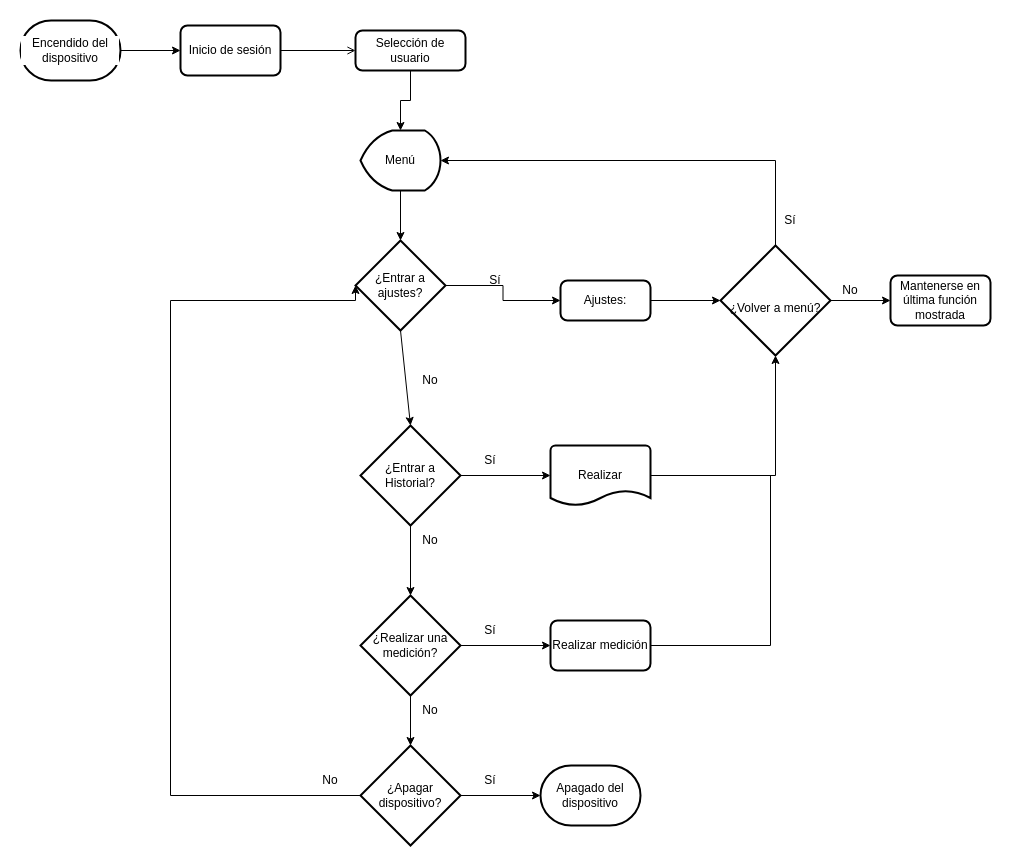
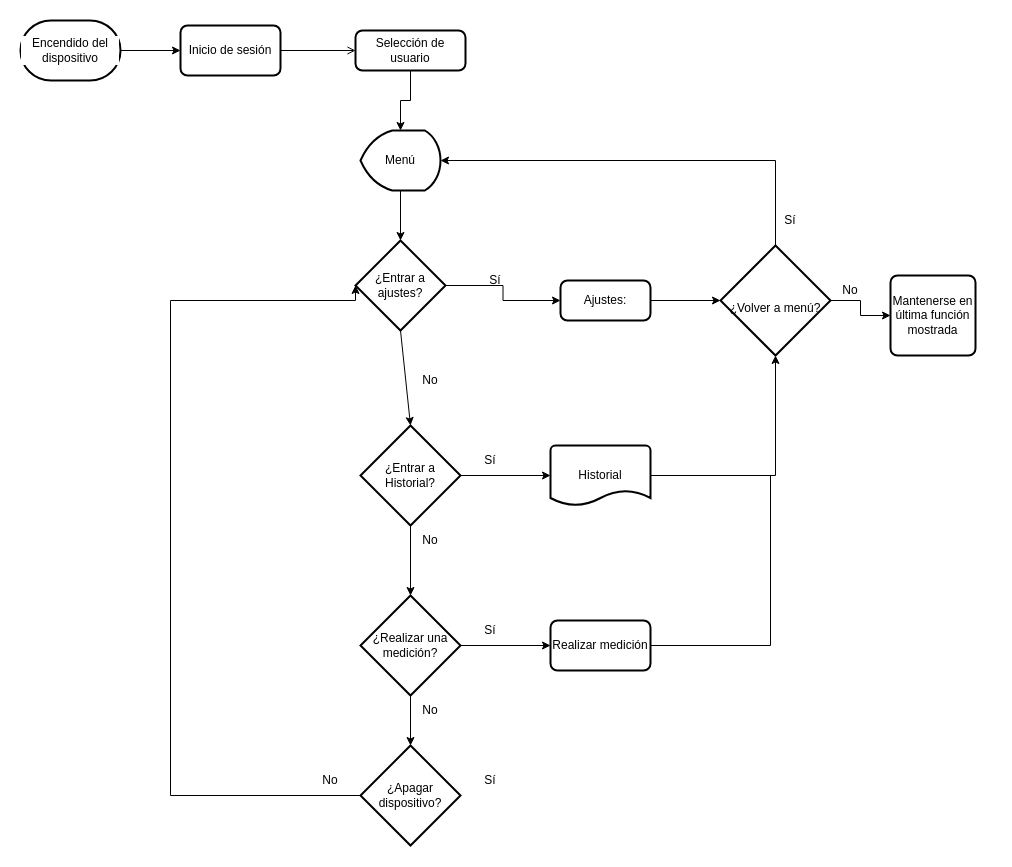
node "Mantenerse en última función mostrada": size 100x50 -> 85x80
node "Realizar": label "Realizar" -> "Historial"
edge "¿Apagar dispositivo?" -> "Apagado del dispositivo": removed
node "Apagado del dispositivo": removed
